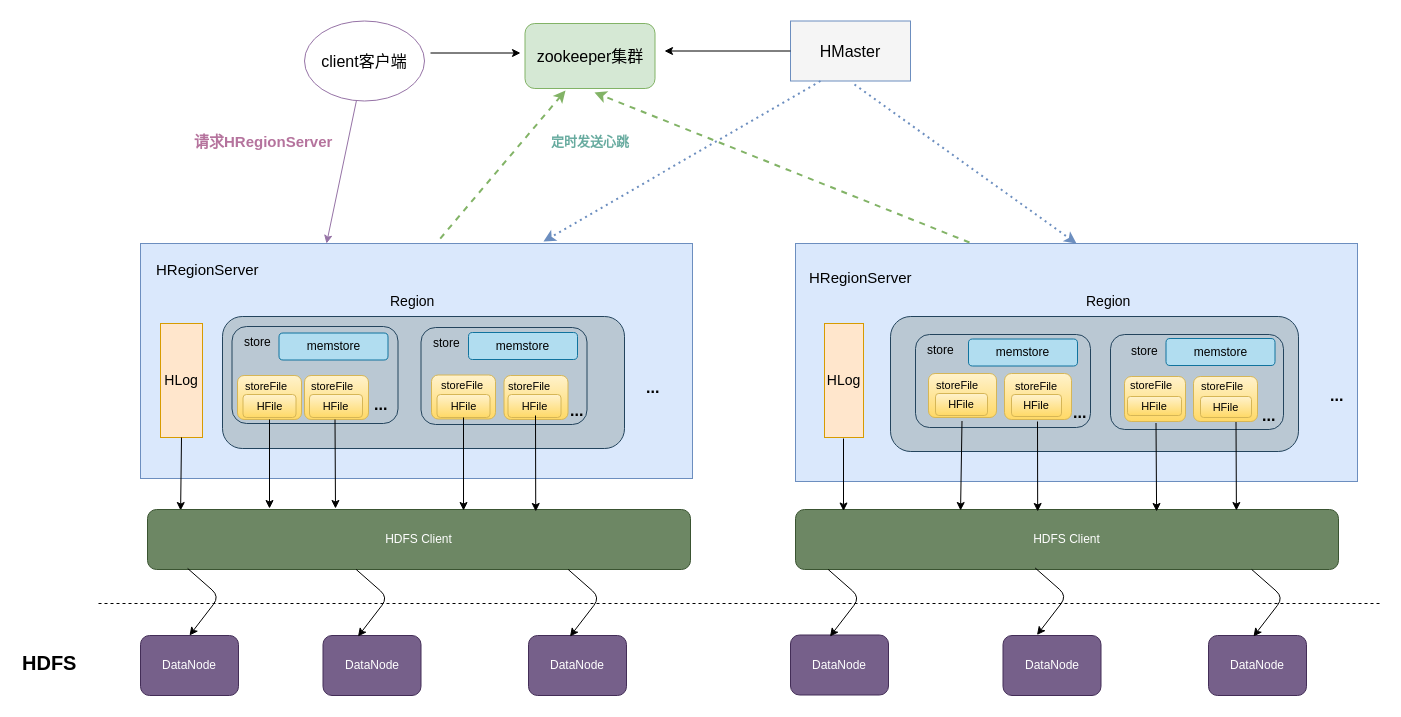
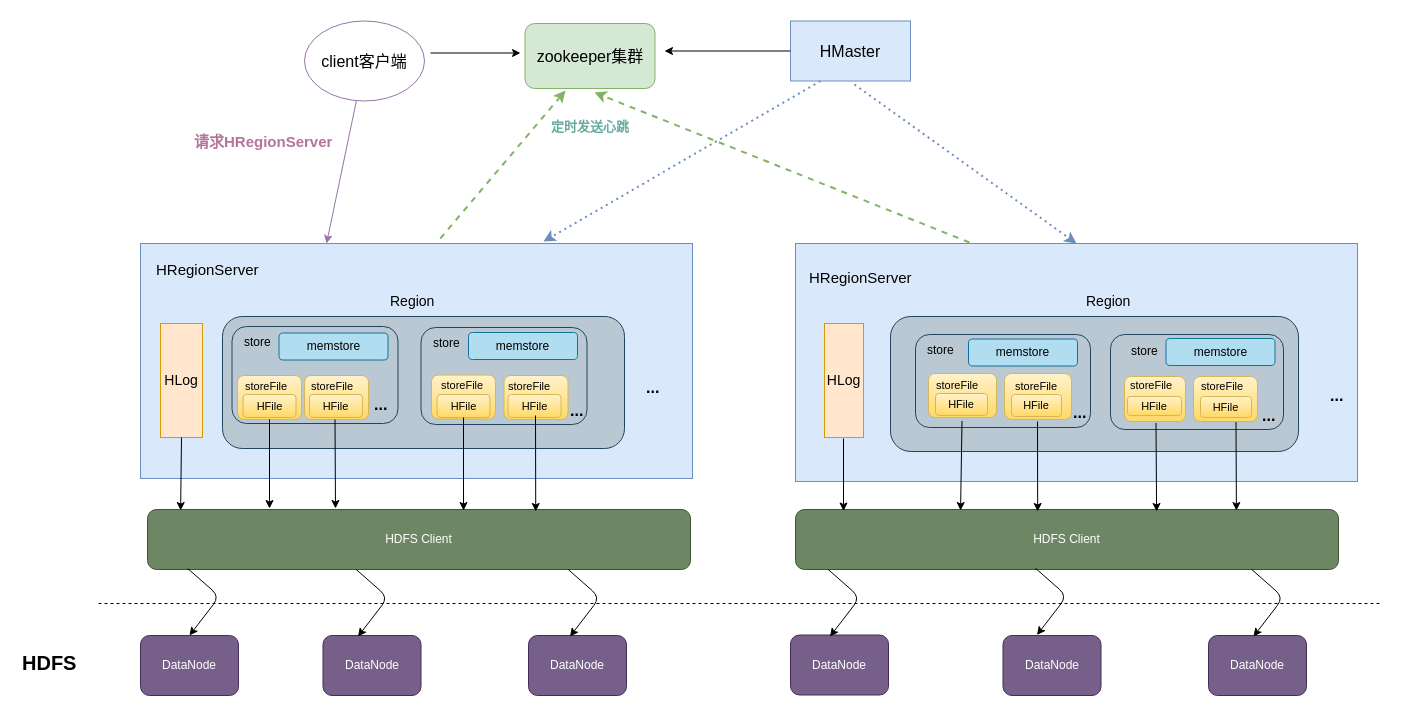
node "HMaster": fillcolor #f5f5f5 -> #dae8fc
node "定时发送心跳": moved (593, 139) -> (593, 124)
